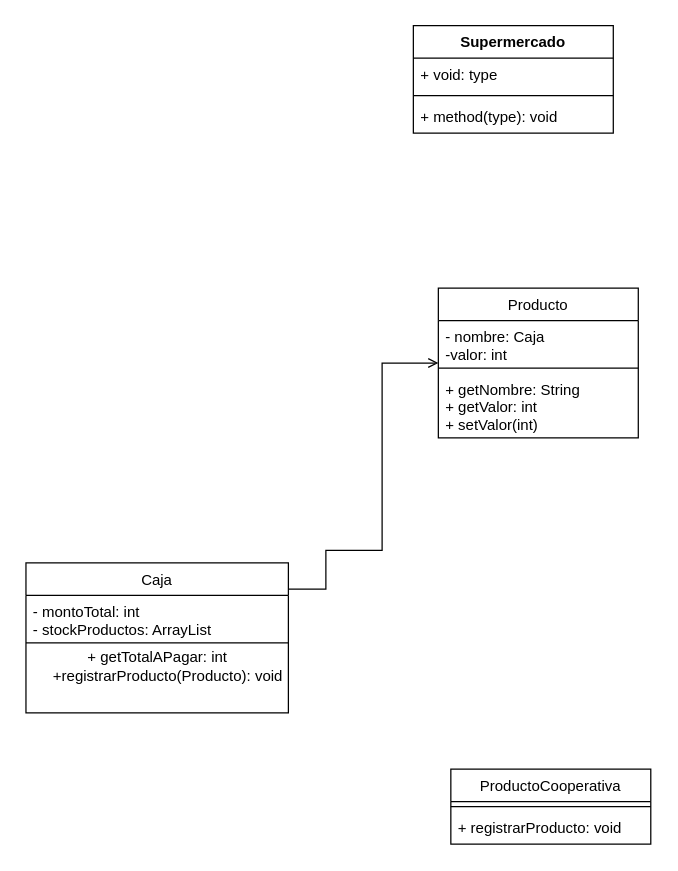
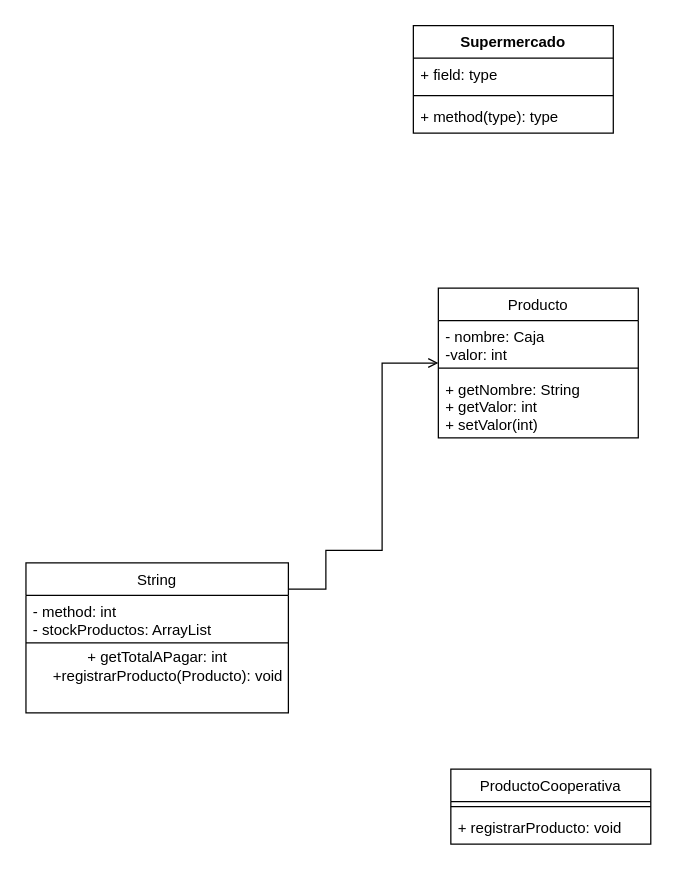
node "+ void: type": label "+ void: type" -> "+ field: type"
node "+ method(type): void": label "+ method(type): void" -> "+ method(type): type"
node "Caja": label "Caja" -> "String"
node "- montoTotal: int - stockProductos: ArrayList": label "- montoTotal: int - stockProductos: ArrayList" -> "- method: int - stockProductos: ArrayList"
